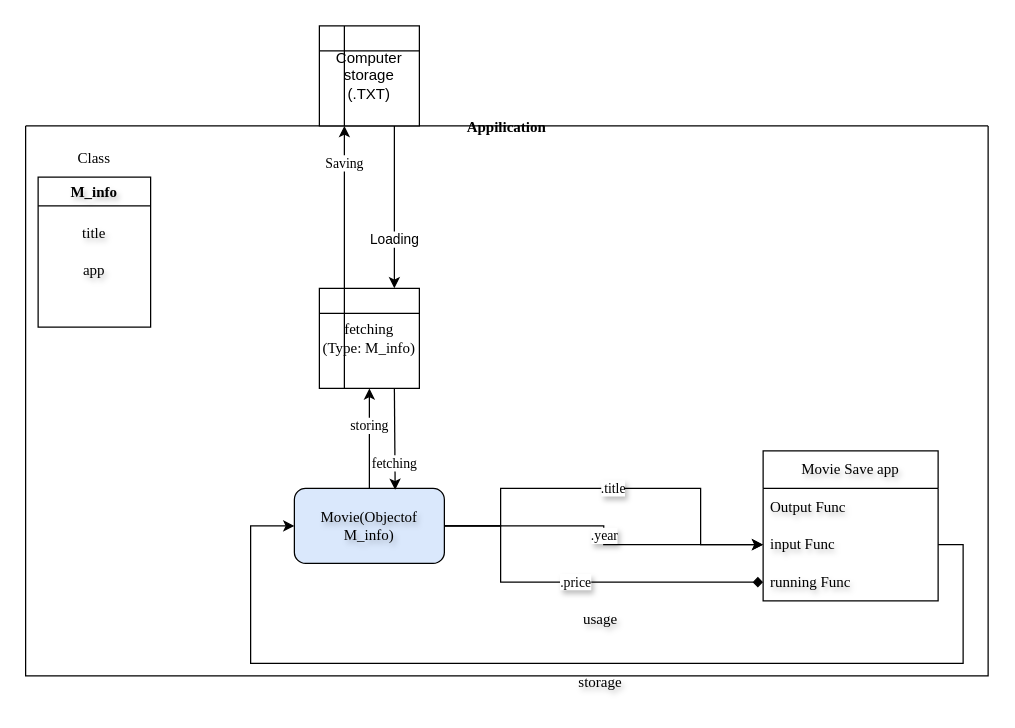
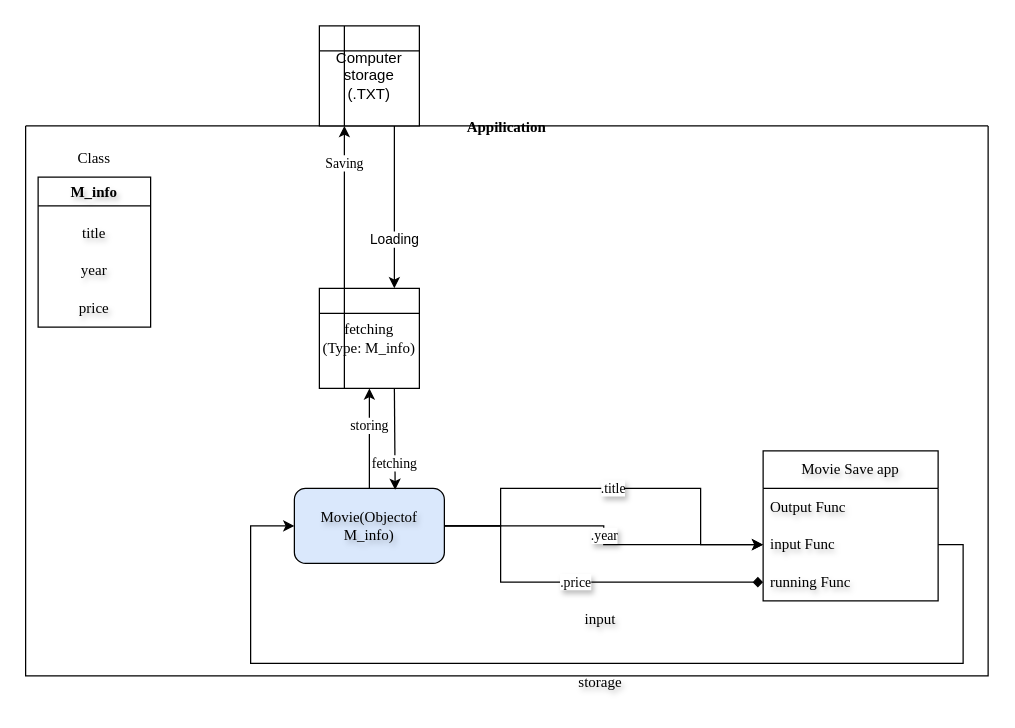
node "app": label "app" -> "year"
node "price": added
node "usage": label "usage" -> "input"
